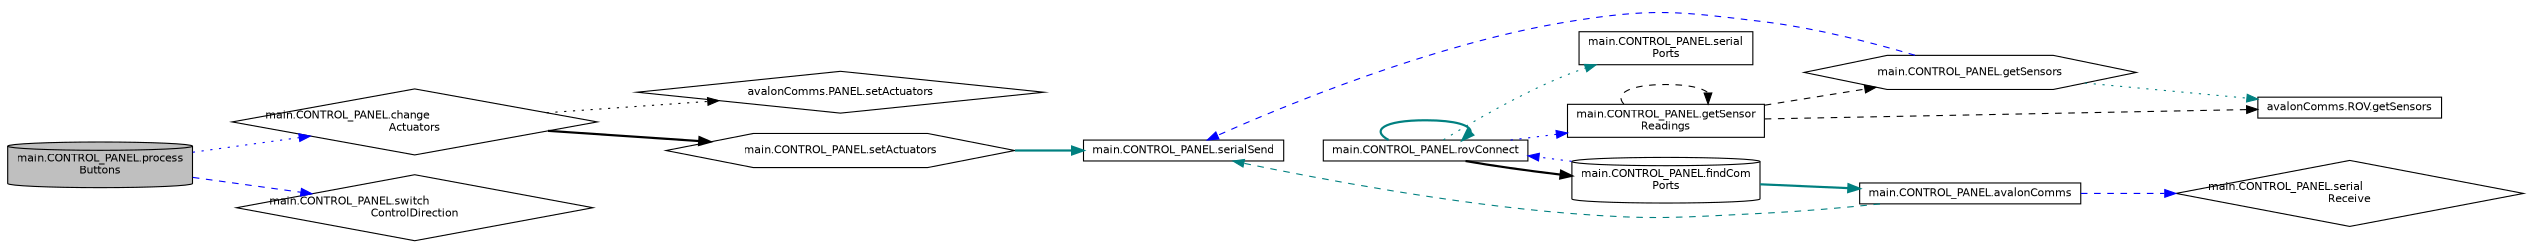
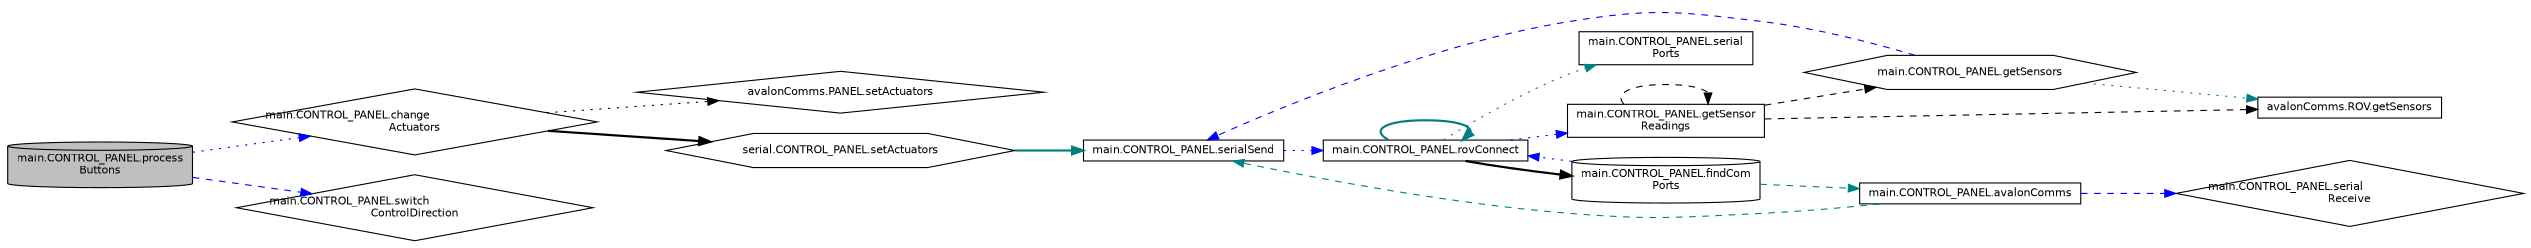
node "main.CONTROL_PANEL.setActuators": label "main.CONTROL_PANEL.setActuators" -> "serial.CONTROL_PANEL.setActuators"
edge "main.CONTROL_PANEL.serialSend" -> "main.CONTROL_PANEL.rovConnect": added
edge "main.CONTROL_PANEL.findCom Ports" -> "main.CONTROL_PANEL.avalonComms": style bold -> dashed
